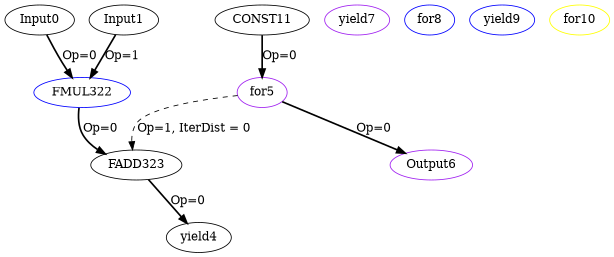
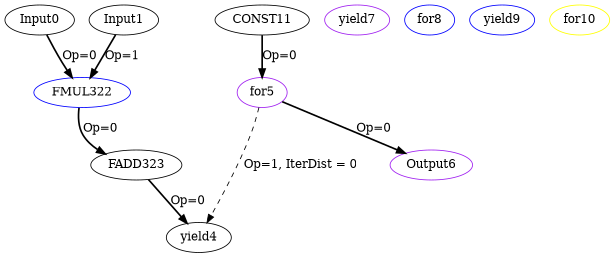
edge "for5" -> "FADD323": now "for5" -> "yield4"
